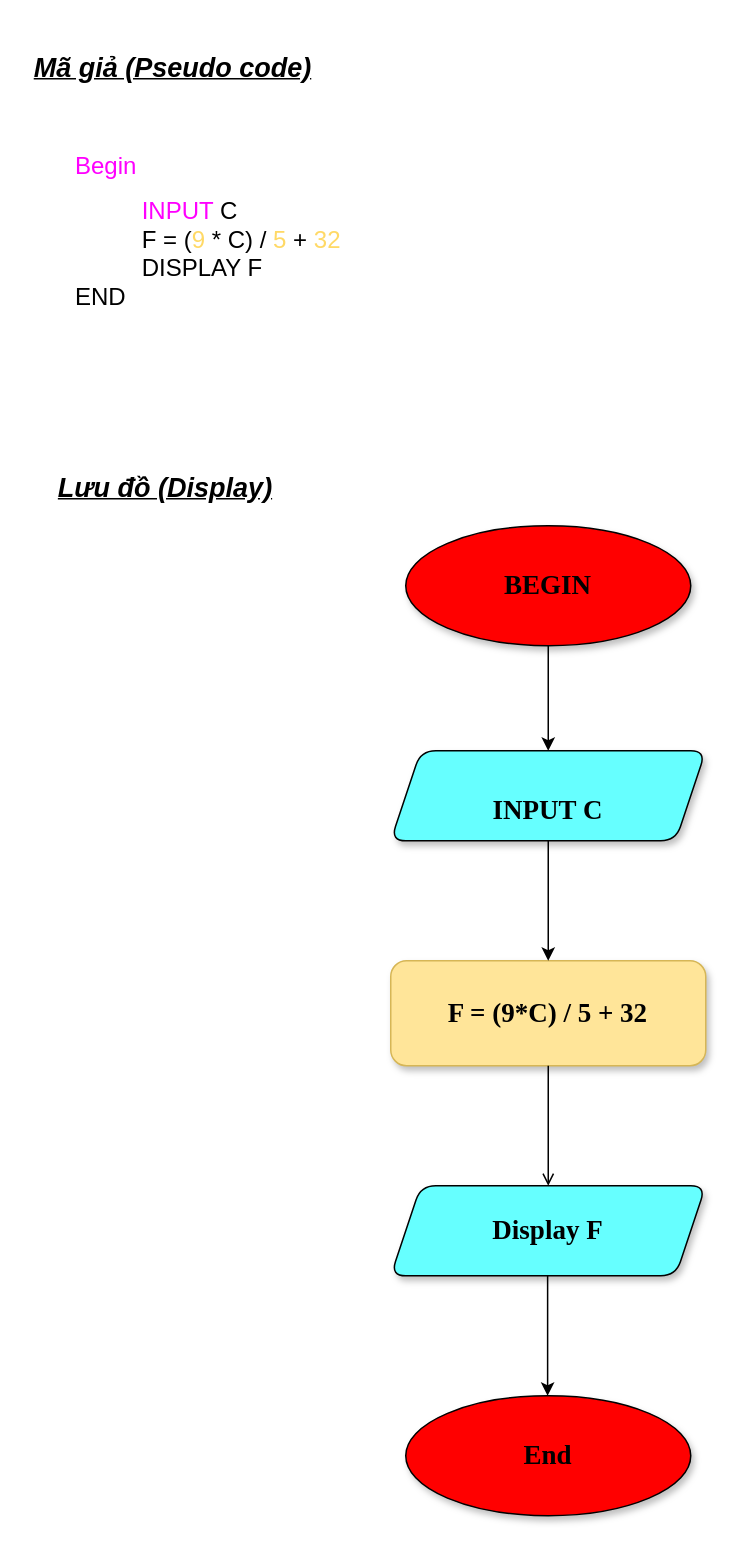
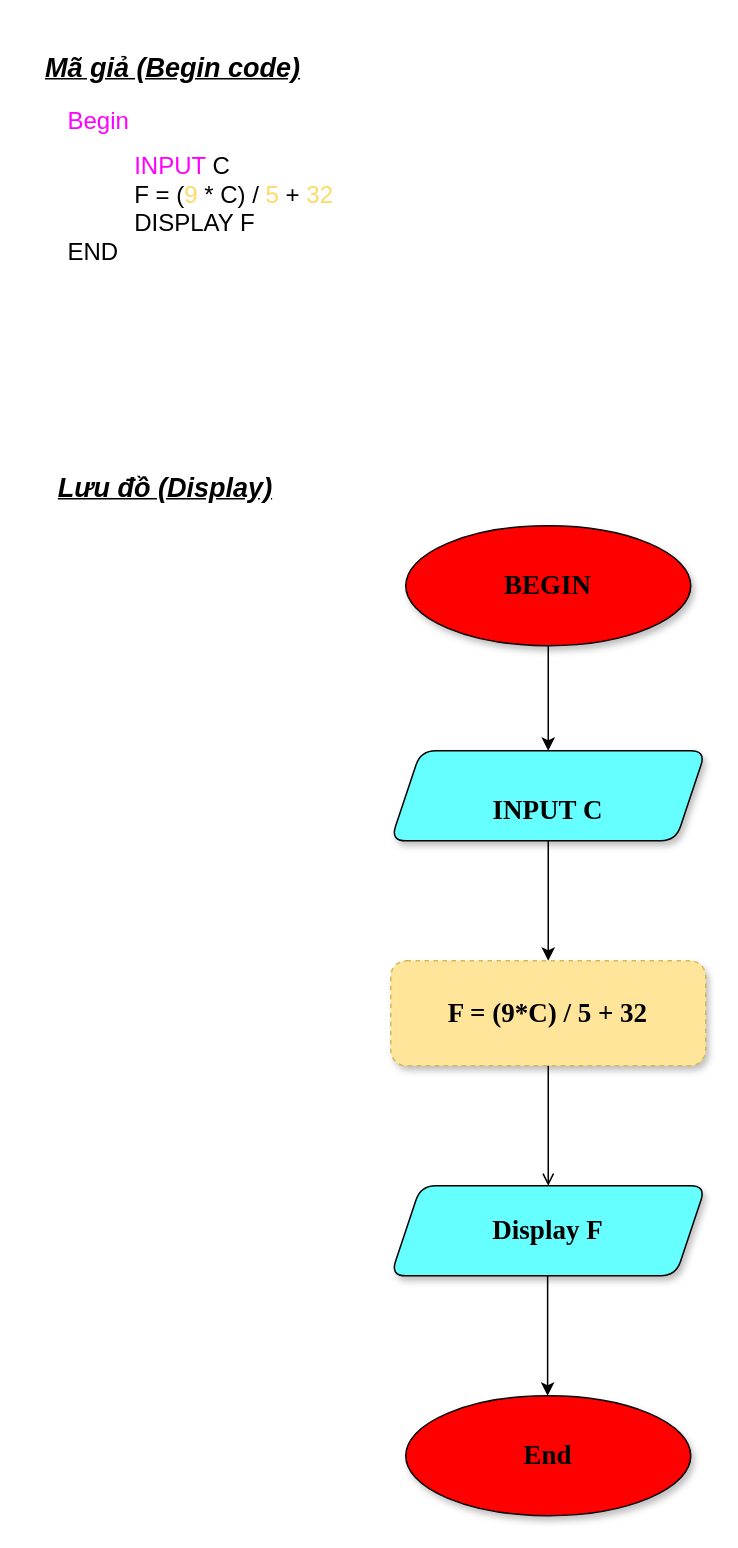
node "Mã giả (Pseudo code)": label "Mã giả (Pseudo code)" -> "Mã giả (Begin code)"
node "Begin INPUT C F = (9 * C) / 5 + 32 DISPLAY F END": moved (226, 256) -> (218, 211)
node "F = (9*C) / 5 + 32": style solid -> dashed
